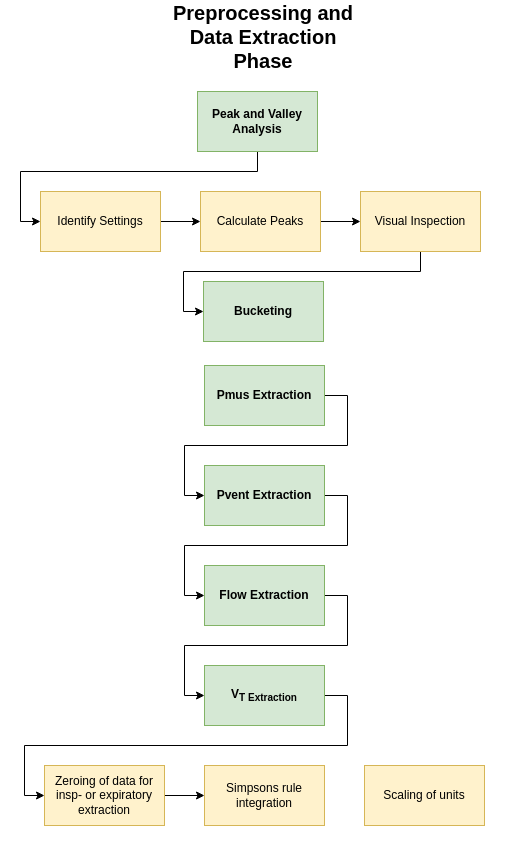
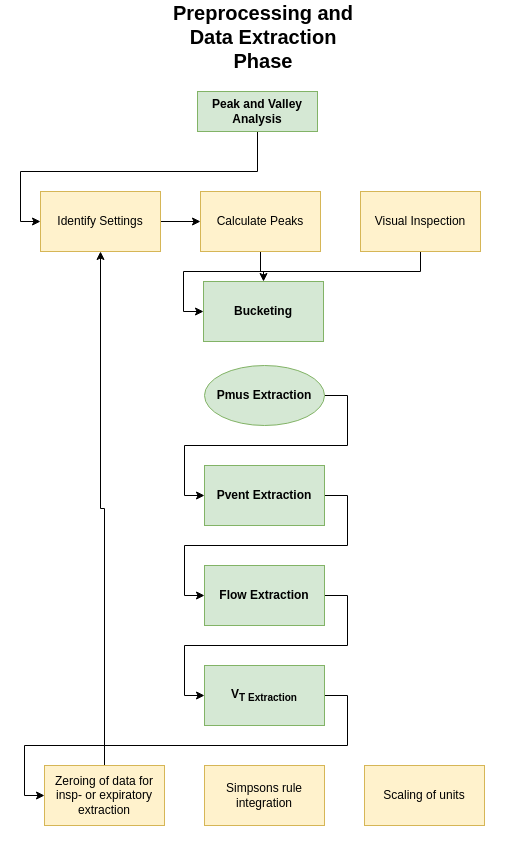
node "Peak and Valley Analysis": size 120x60 -> 120x40
edge "Calculate Peaks" -> "Visual Inspection": now "Calculate Peaks" -> "Bucketing"
node "Pmus Extraction": shape rectangle -> ellipse
edge "Zeroing of data for insp- or expiratory extraction" -> "Simpsons rule integration": now "Zeroing of data for insp- or expiratory extraction" -> "Identify Settings"
